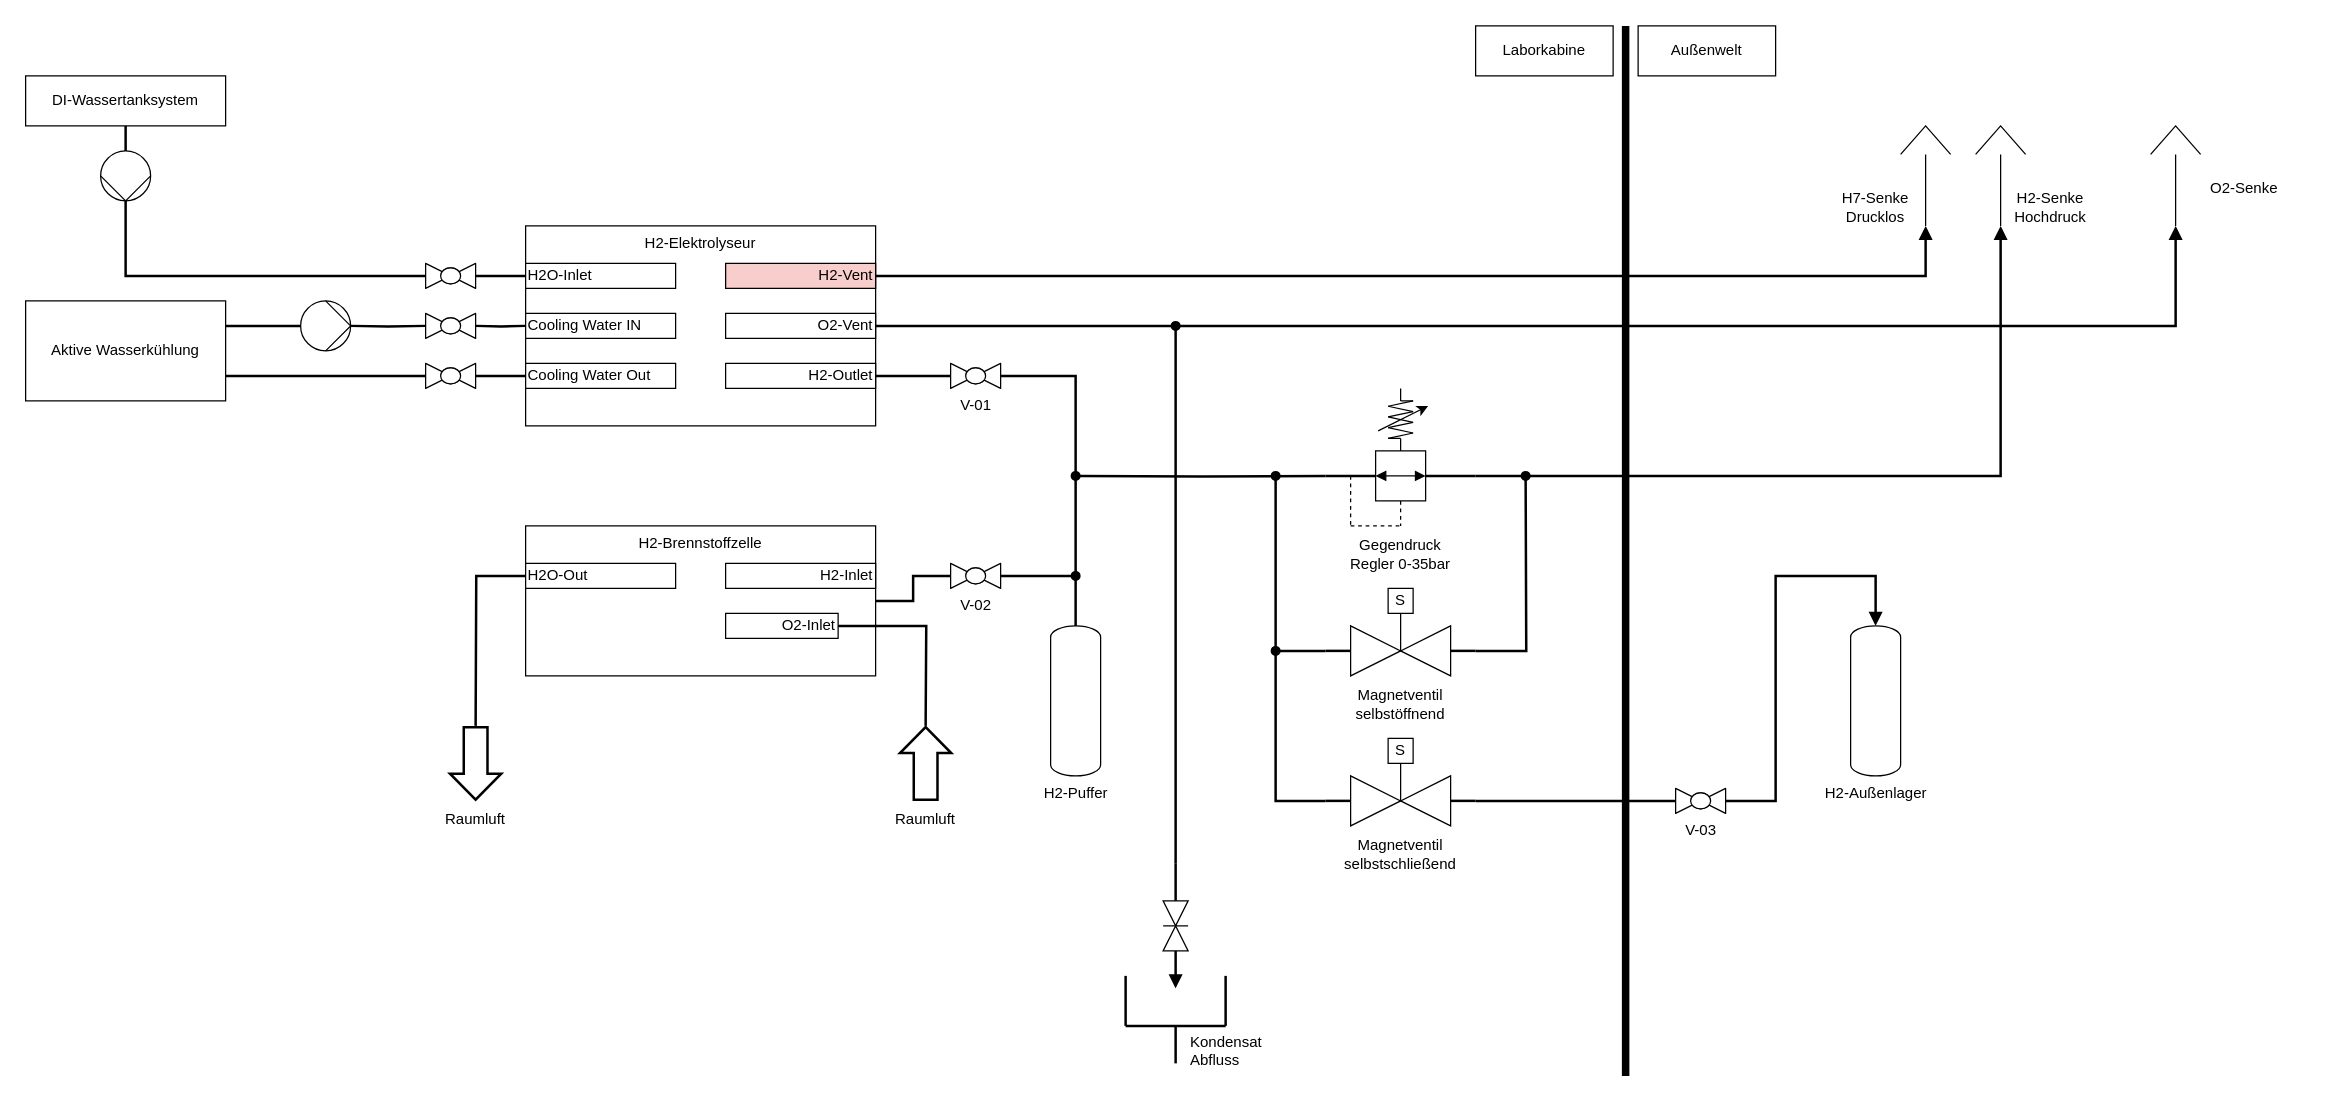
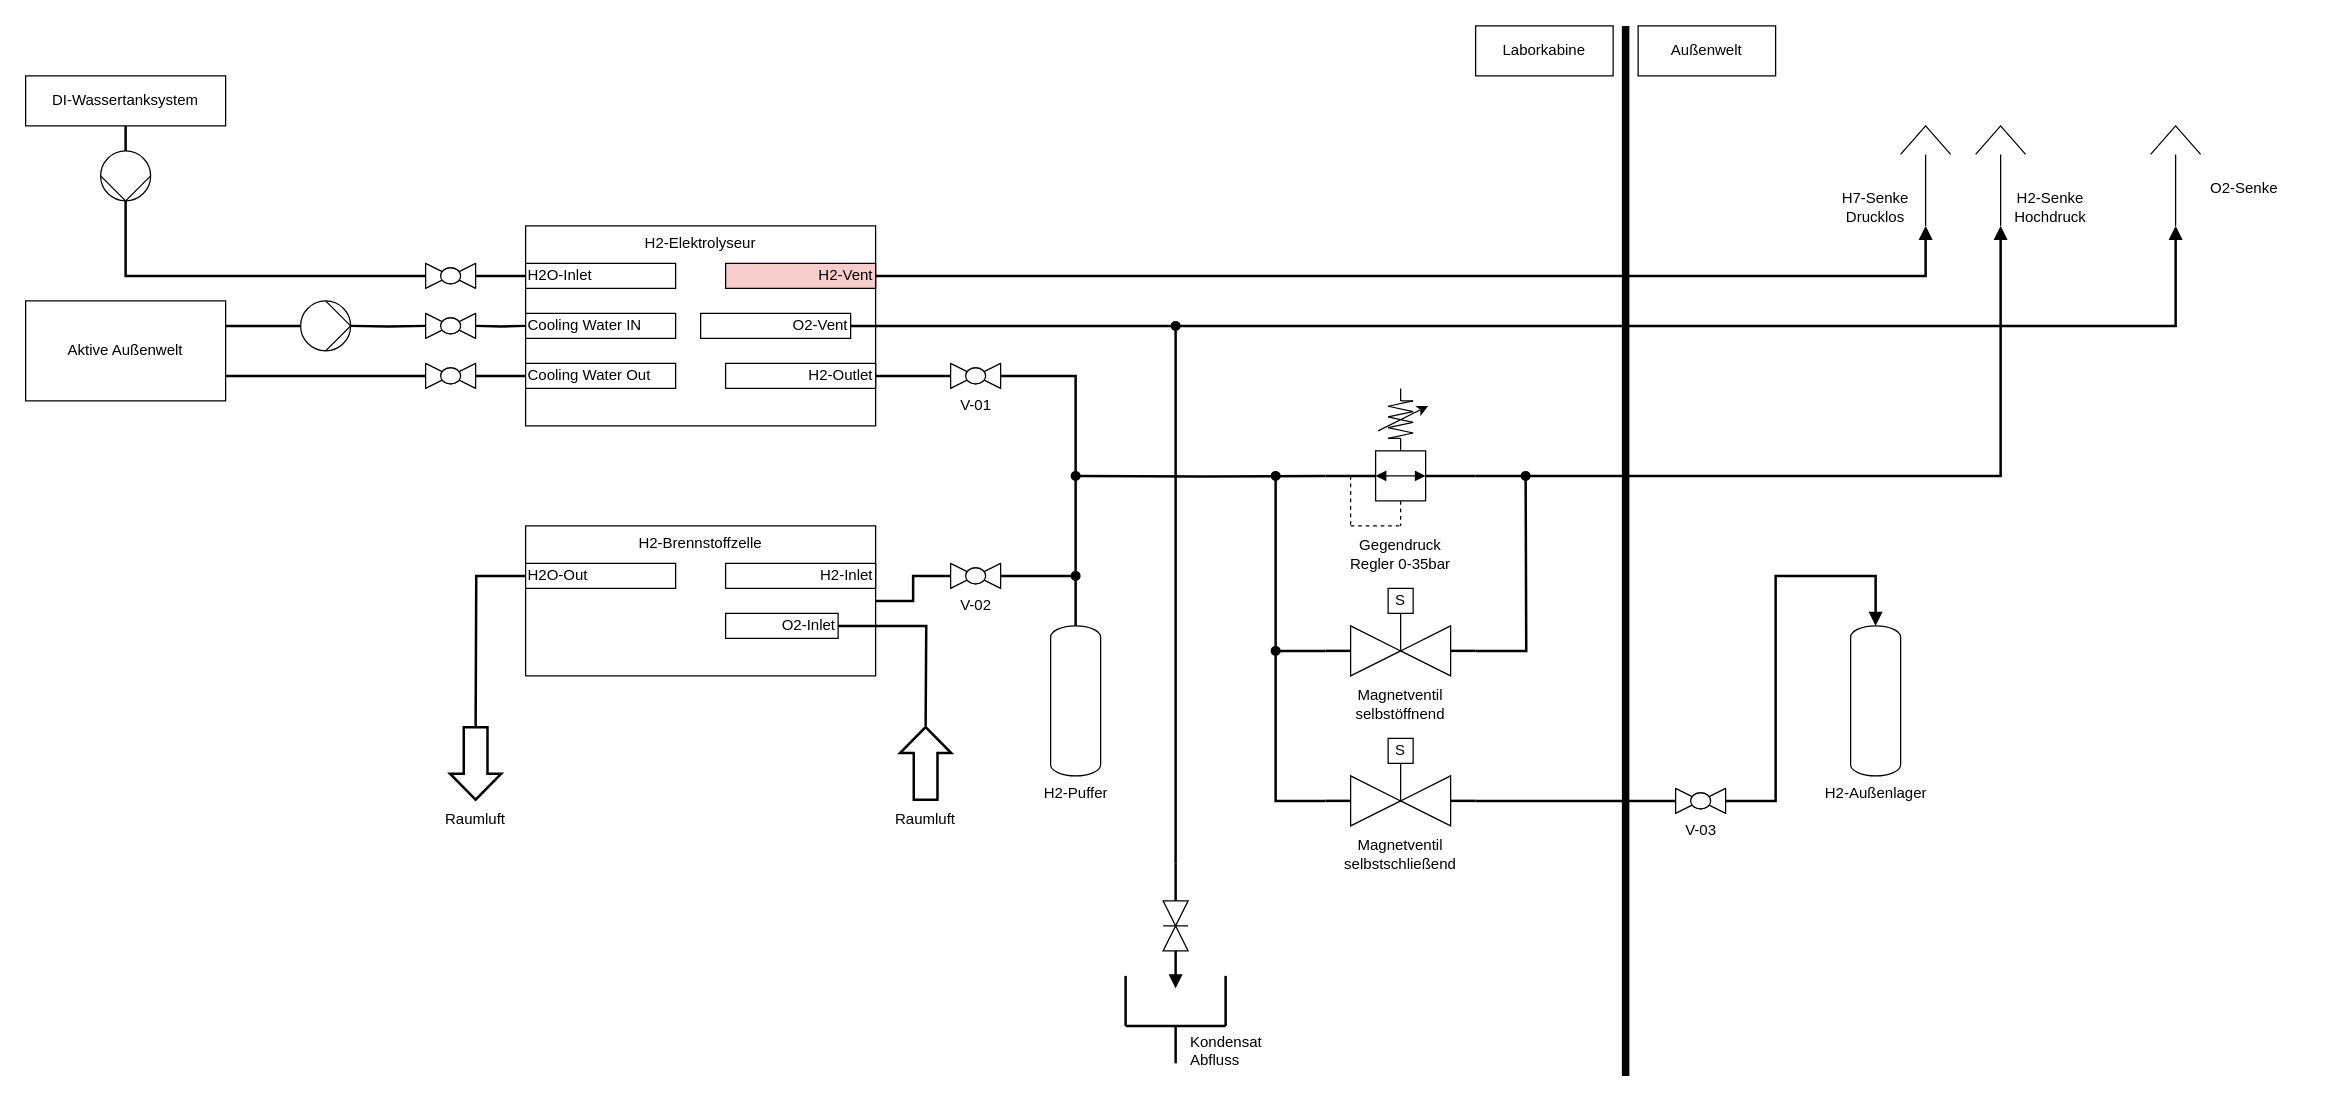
node "O2-Vent": moved (801, 326) -> (776, 326)
node "Aktive Wasserkühlung": label "Aktive Wasserkühlung" -> "Aktive Außenwelt"
